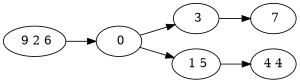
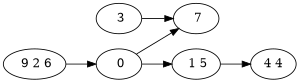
edge "0" -> "3": now "0" -> "7"
